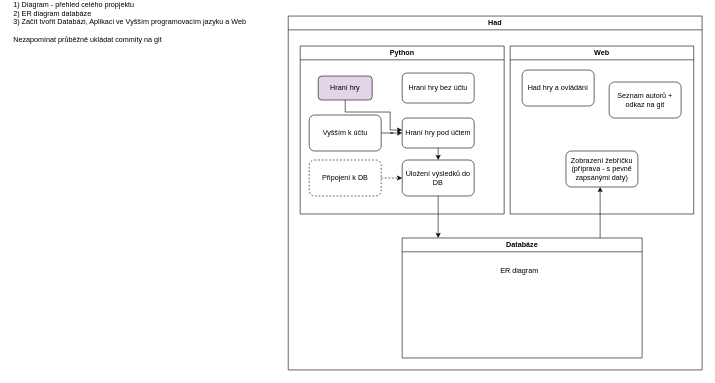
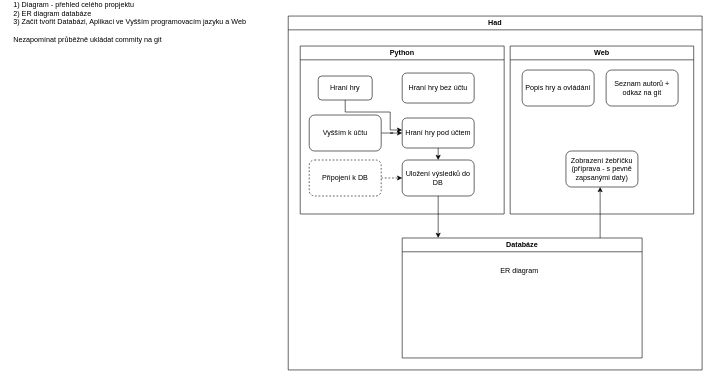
node "Hraní hry": fillcolor #e1d5e7 -> #ffffff
node "Had hry a ovládání": label "Had hry a ovládání" -> "Popis hry a ovládání"
node "Seznam autorů + odkaz na git": moved (645, 100) -> (642, 88)
